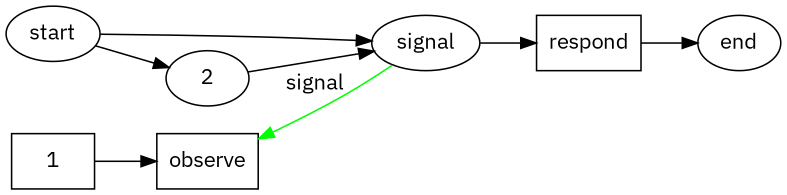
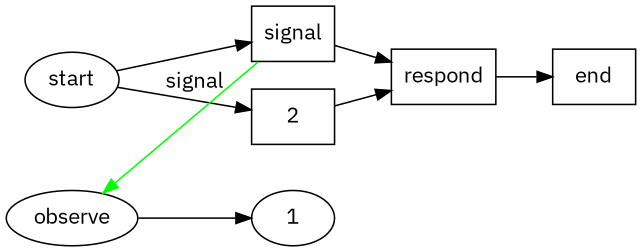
node "signal": shape ellipse -> box
node "end": shape ellipse -> box
edge "2" -> "signal": now "2" -> "respond"
node "2": shape ellipse -> box
node "1": shape box -> ellipse
edge "1" -> "observe": reversed
node "observe": shape box -> ellipse
